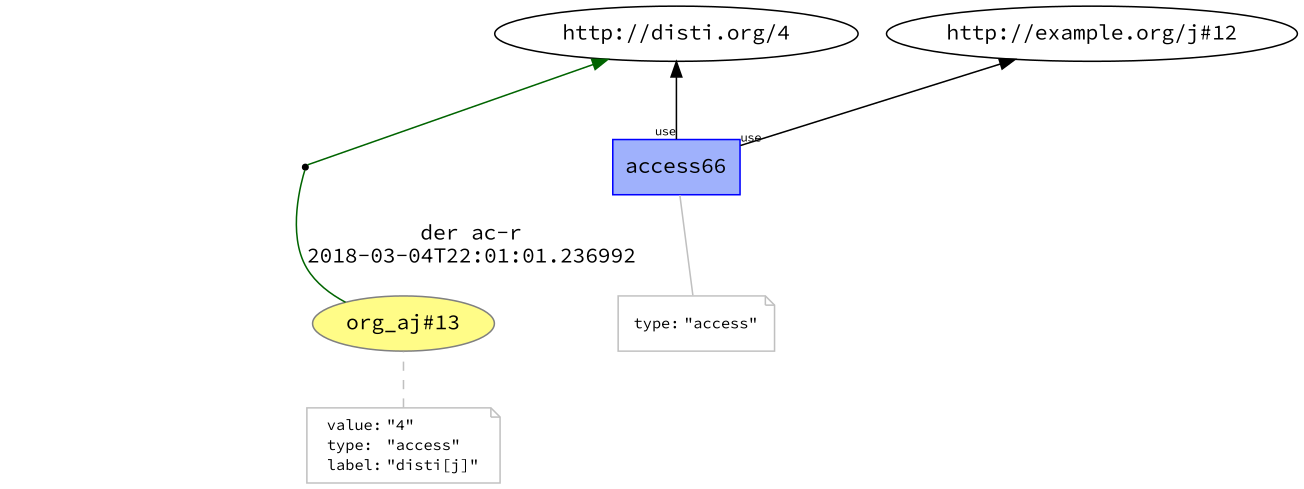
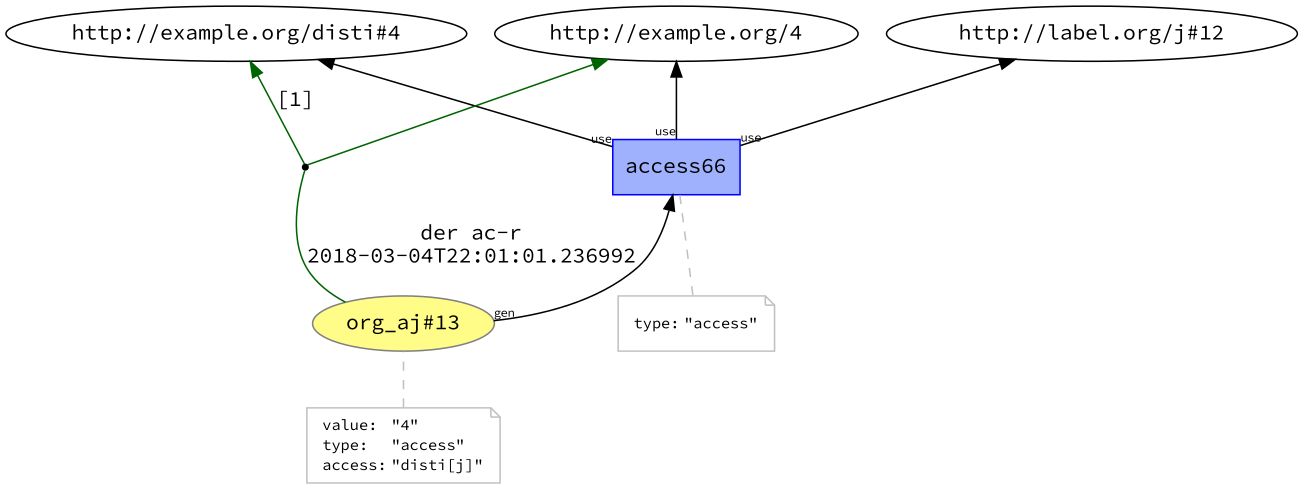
node "http://example.org/disti#4": added
node "http://disti.org/4": label "http://disti.org/4" -> "http://example.org/4"
node "http://example.org/j#12": label "http://example.org/j#12" -> "http://label.org/j#12"
edge "access66" -- "type:": style solid -> dashed
edge "org_aj#13" -> "access66": added
node "value:": text "label:" -> "access:"
